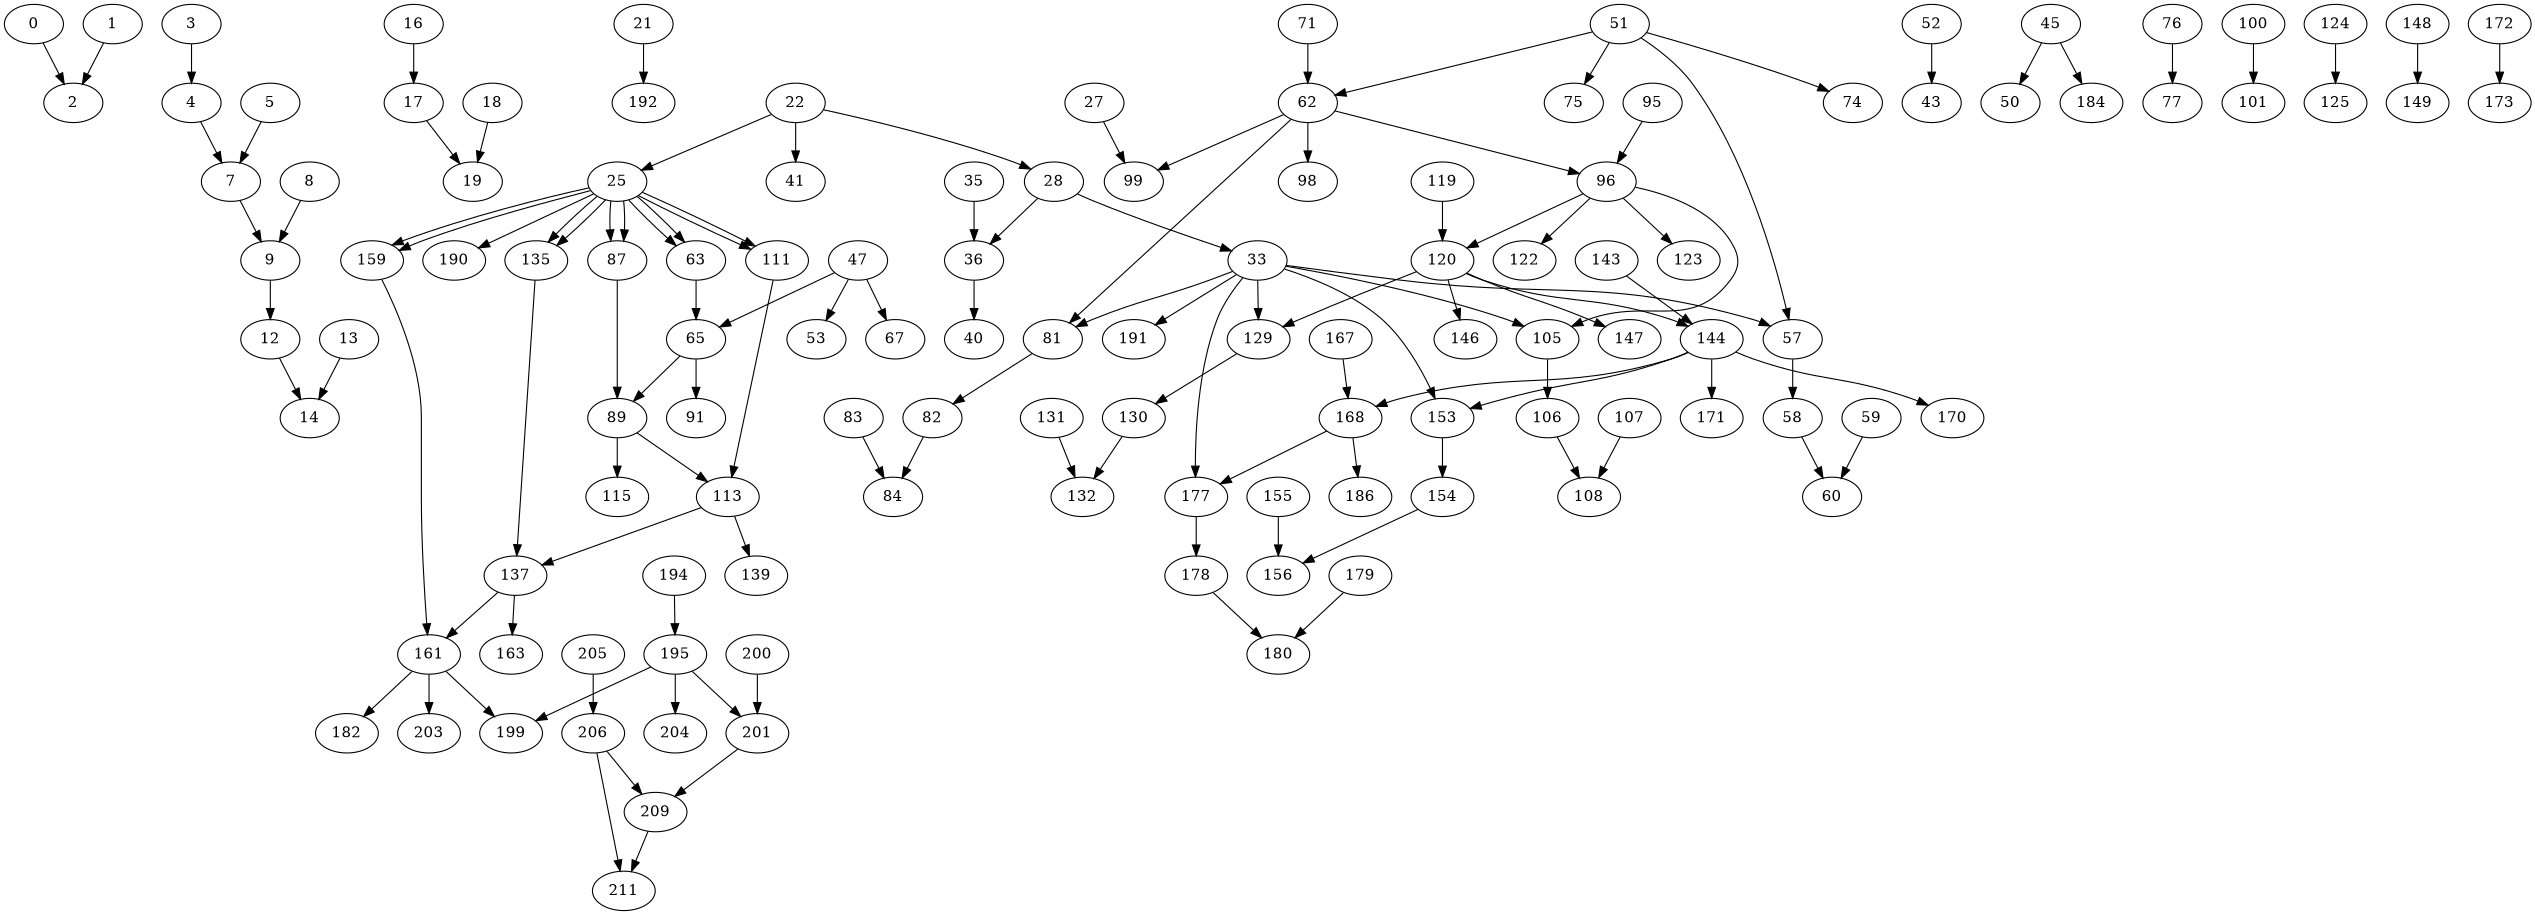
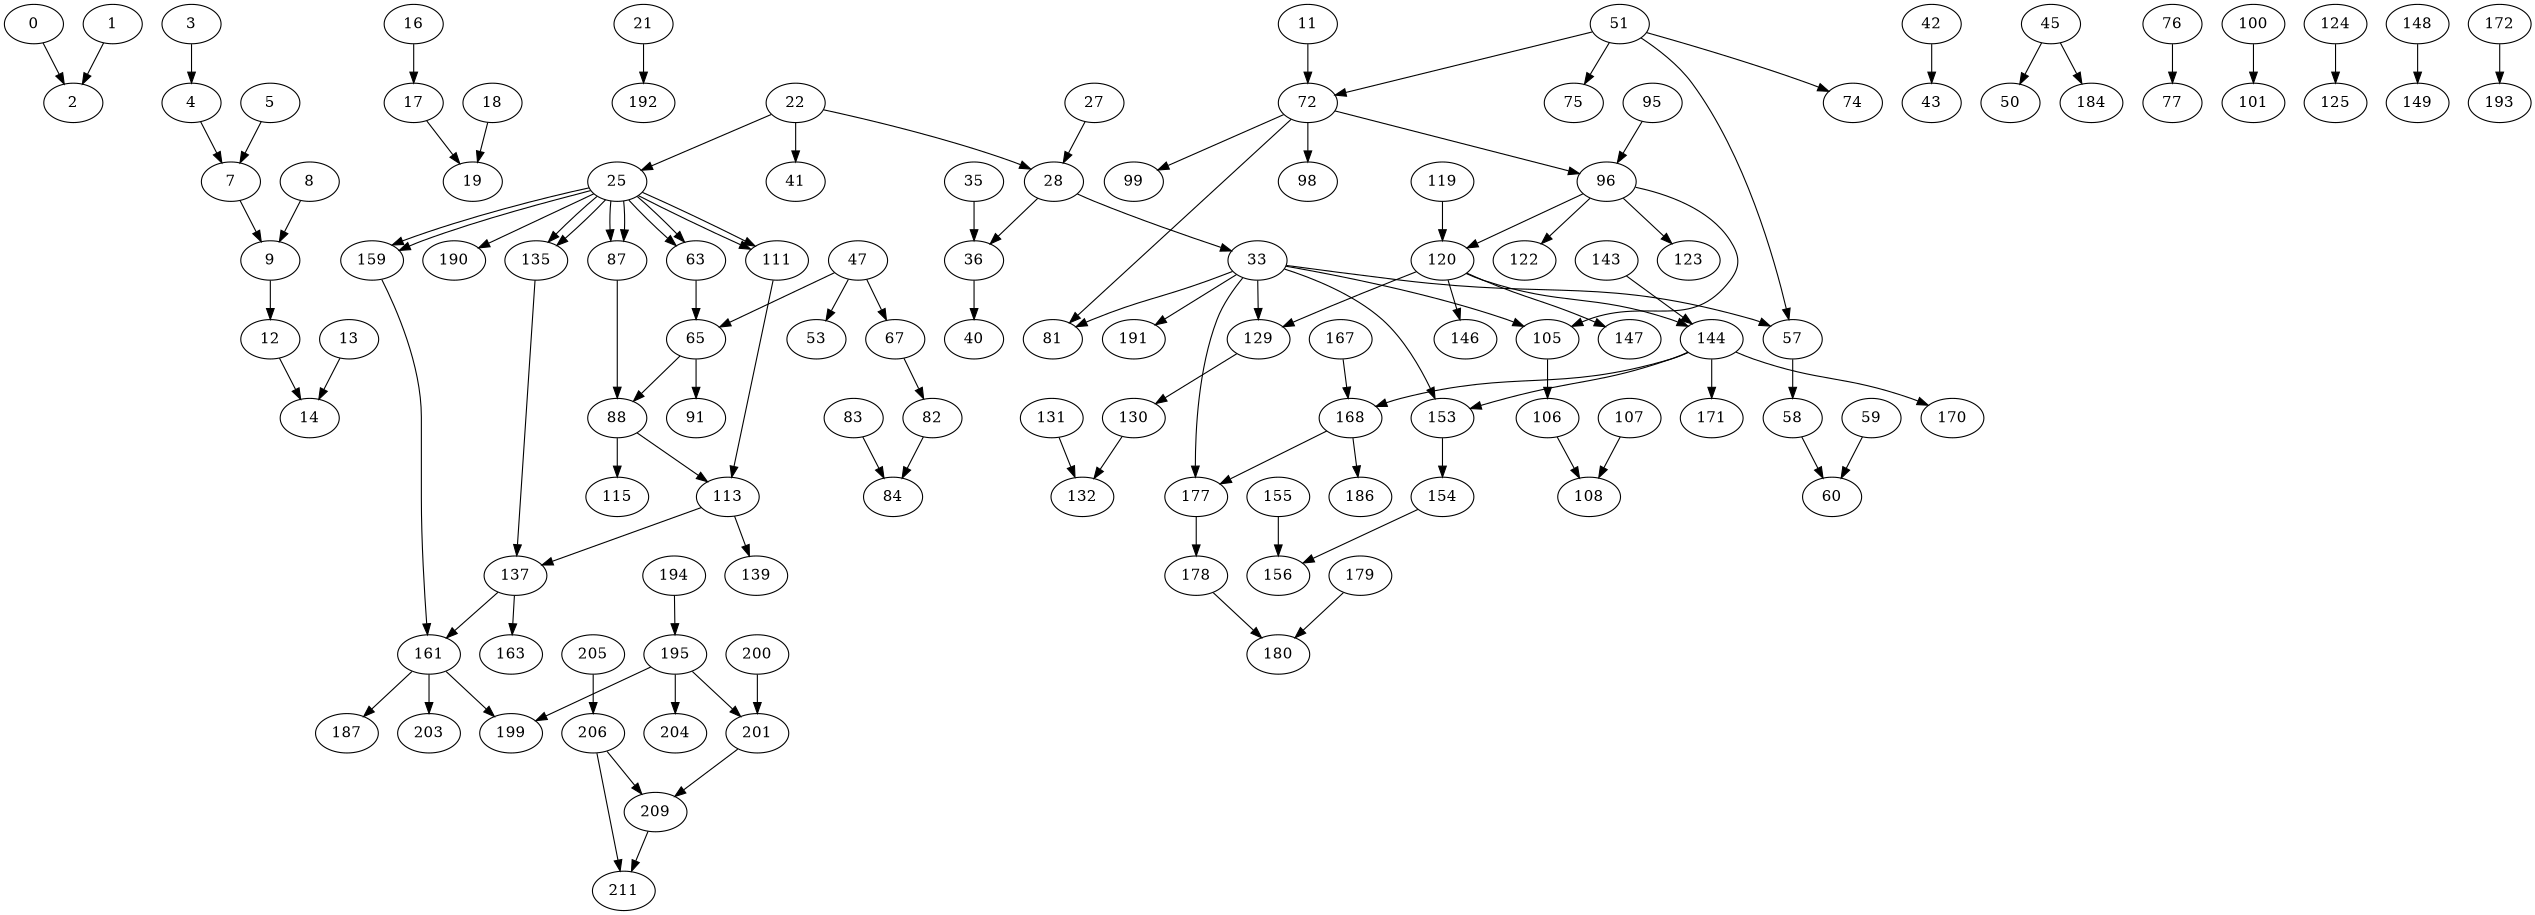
node "71": label "71" -> "11"
node "52": label "52" -> "42"
node "62": label "62" -> "72"
node "173": label "173" -> "193"
edge "27" -> "99": now "27" -> "28"
edge "81" -> "82": now "67" -> "82"
node "89": label "89" -> "88"
node "182": label "182" -> "187"
